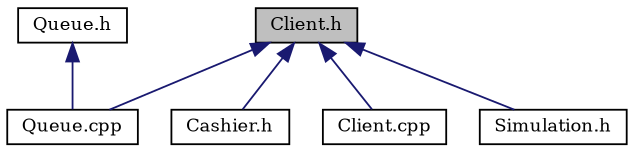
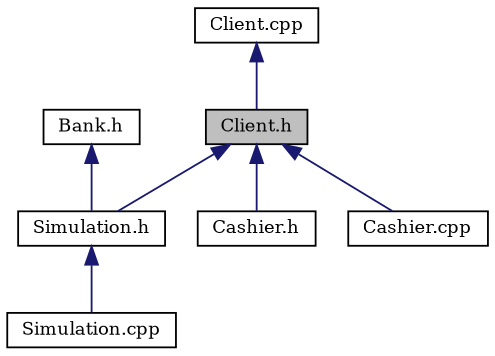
node "Queue.h": removed
edge "Client.cpp" -> "Client.h": reversed
node "Queue.cpp": label "Queue.cpp" -> "Cashier.cpp"
node "Bank.h": added
node "Simulation.cpp": added
